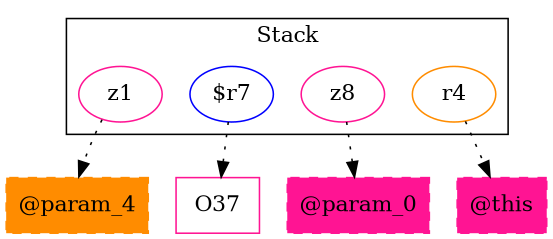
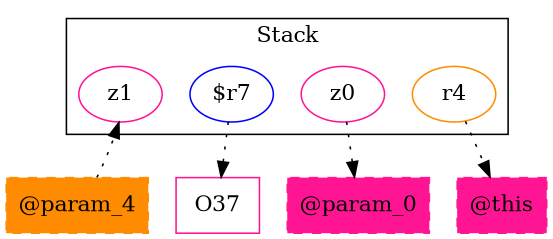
node "z8": label "z8" -> "z0"
edge "z1" -> "@param_4": reversed
